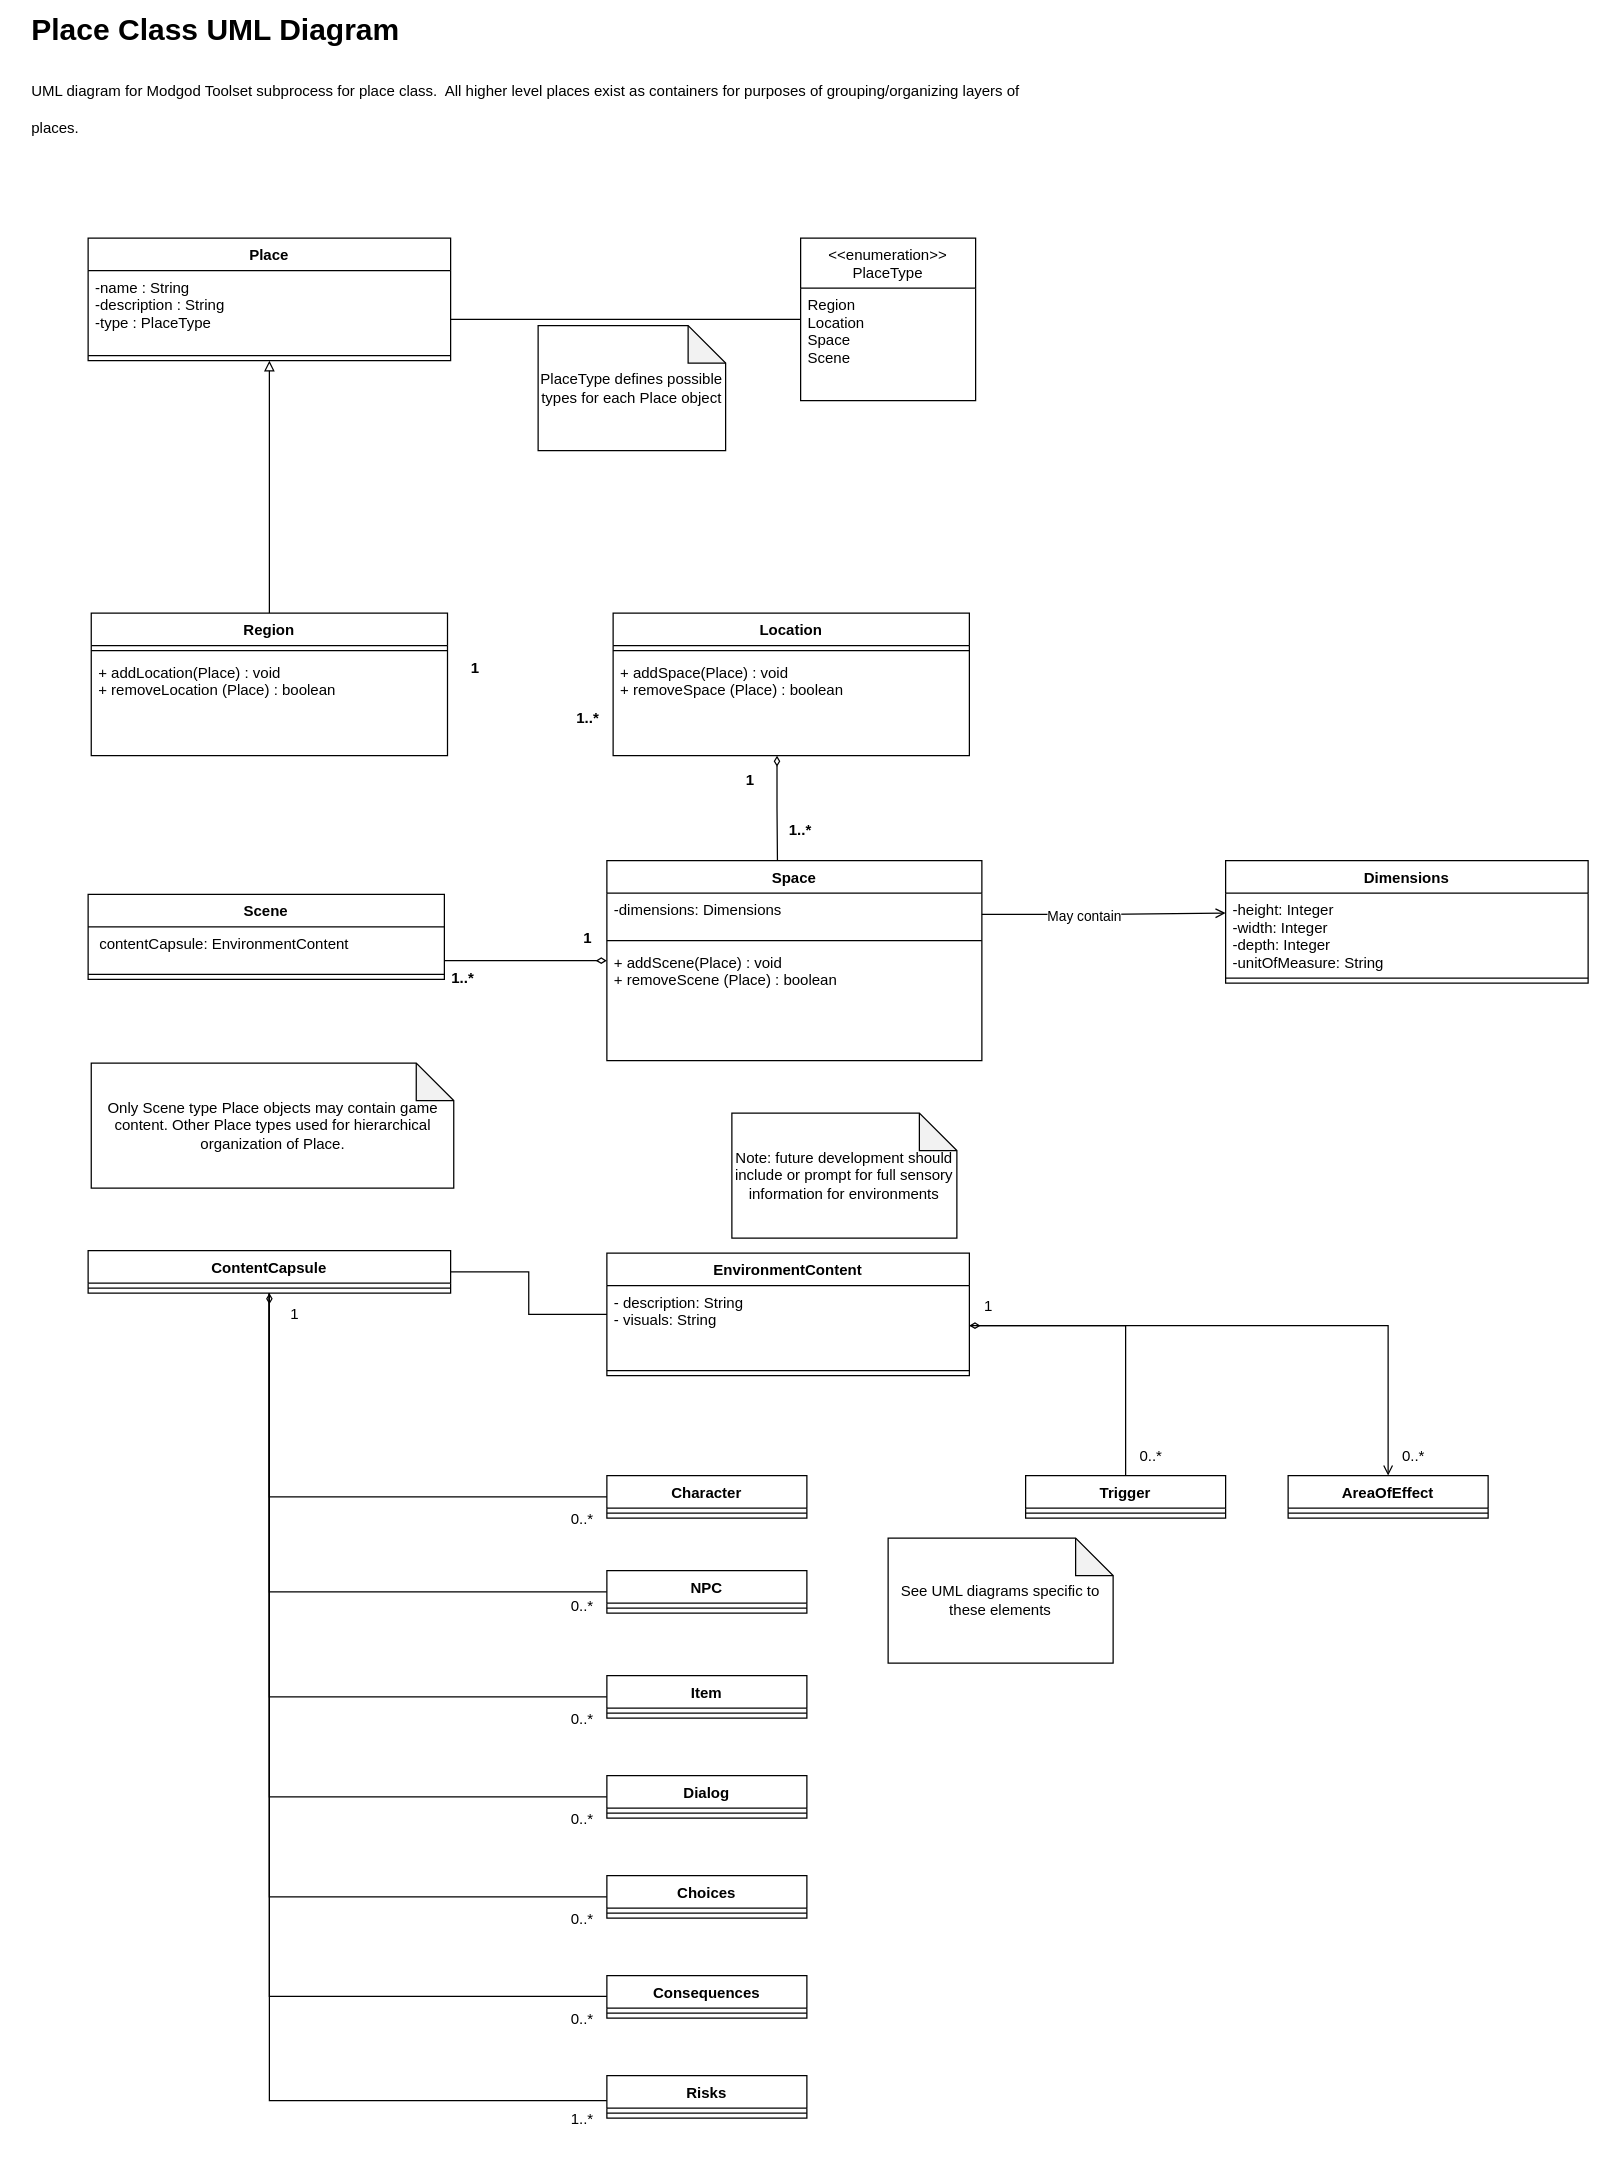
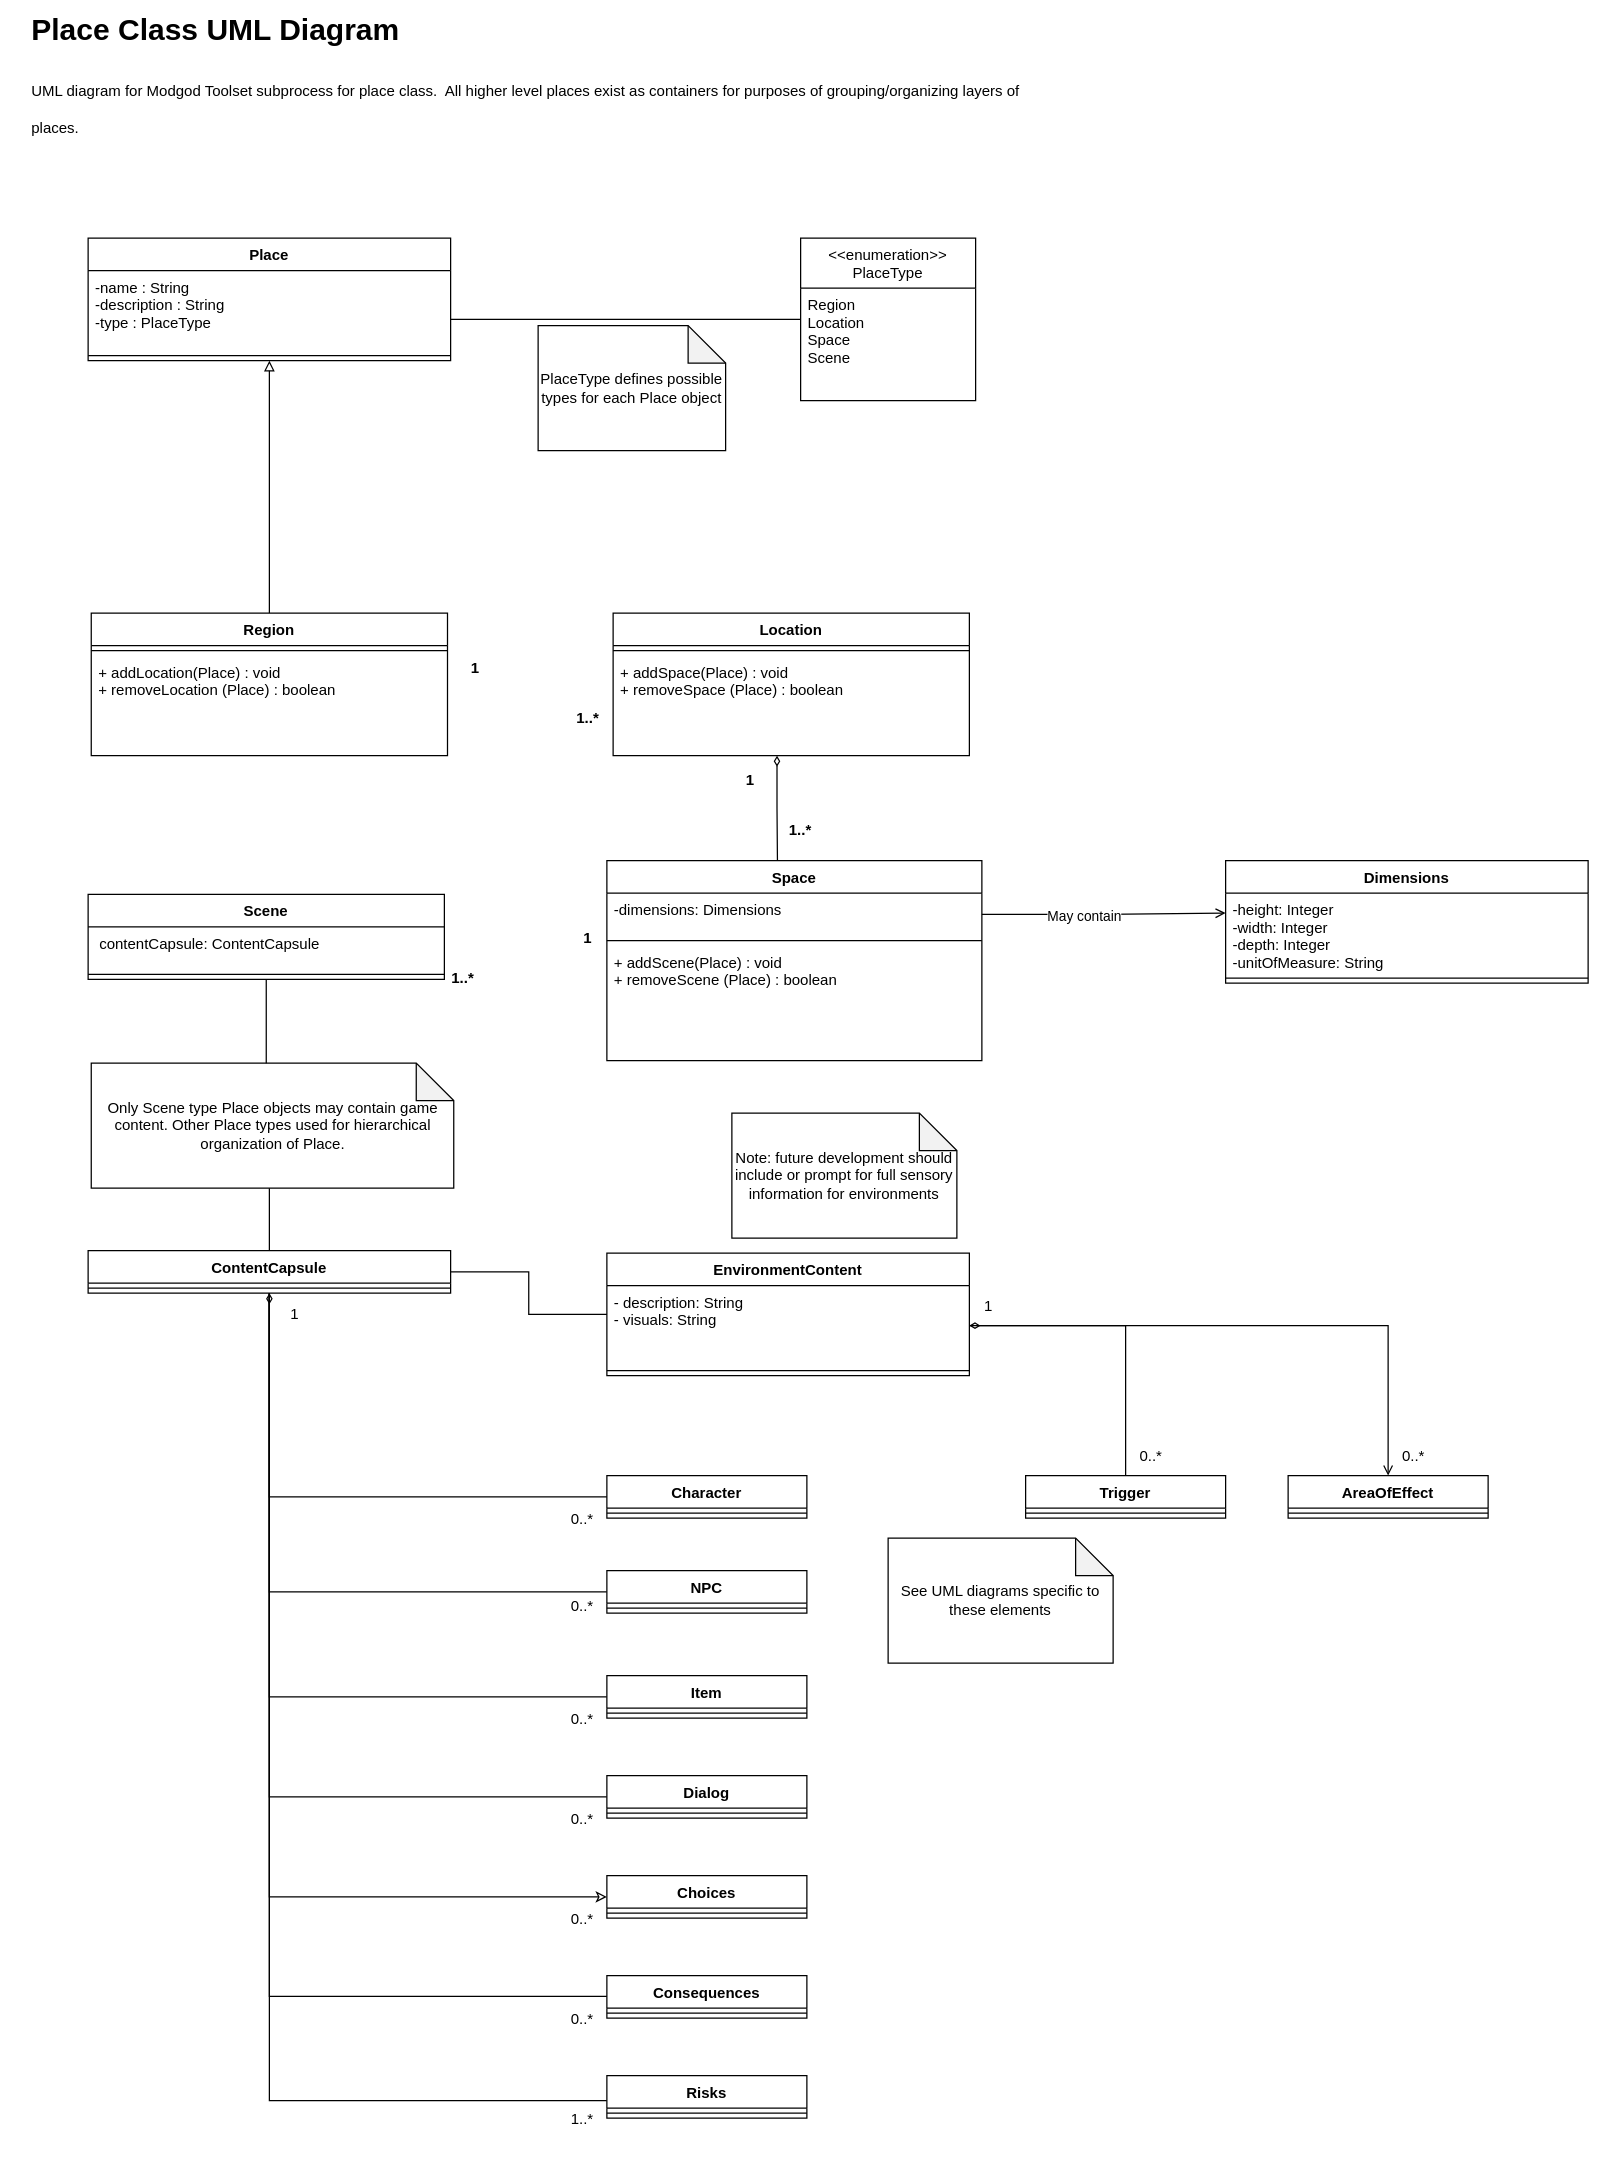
node "contentCapsule: EnvironmentContent": label "contentCapsule: EnvironmentContent" -> "contentCapsule: ContentCapsule"
edge "Scene" -> "Space": removed
edge "Scene" -- "ContentCapsule": added
edge "ContentCapsule" -- "Choices": arrowhead none -> classic
